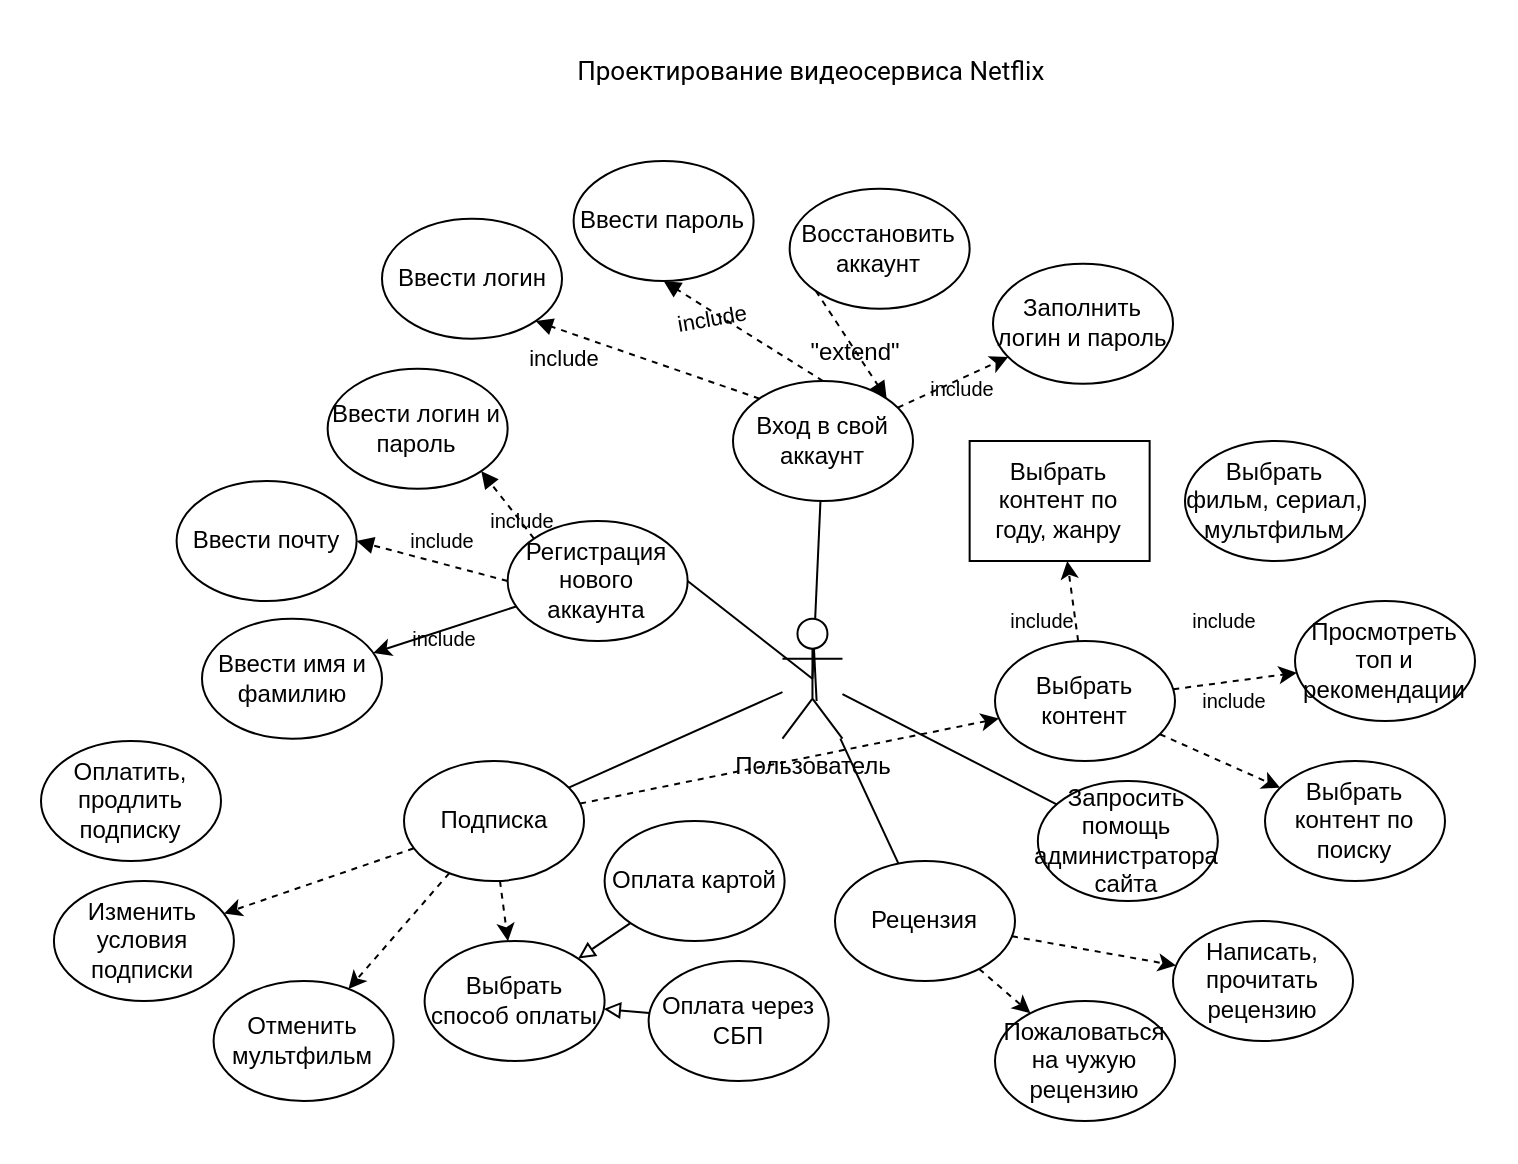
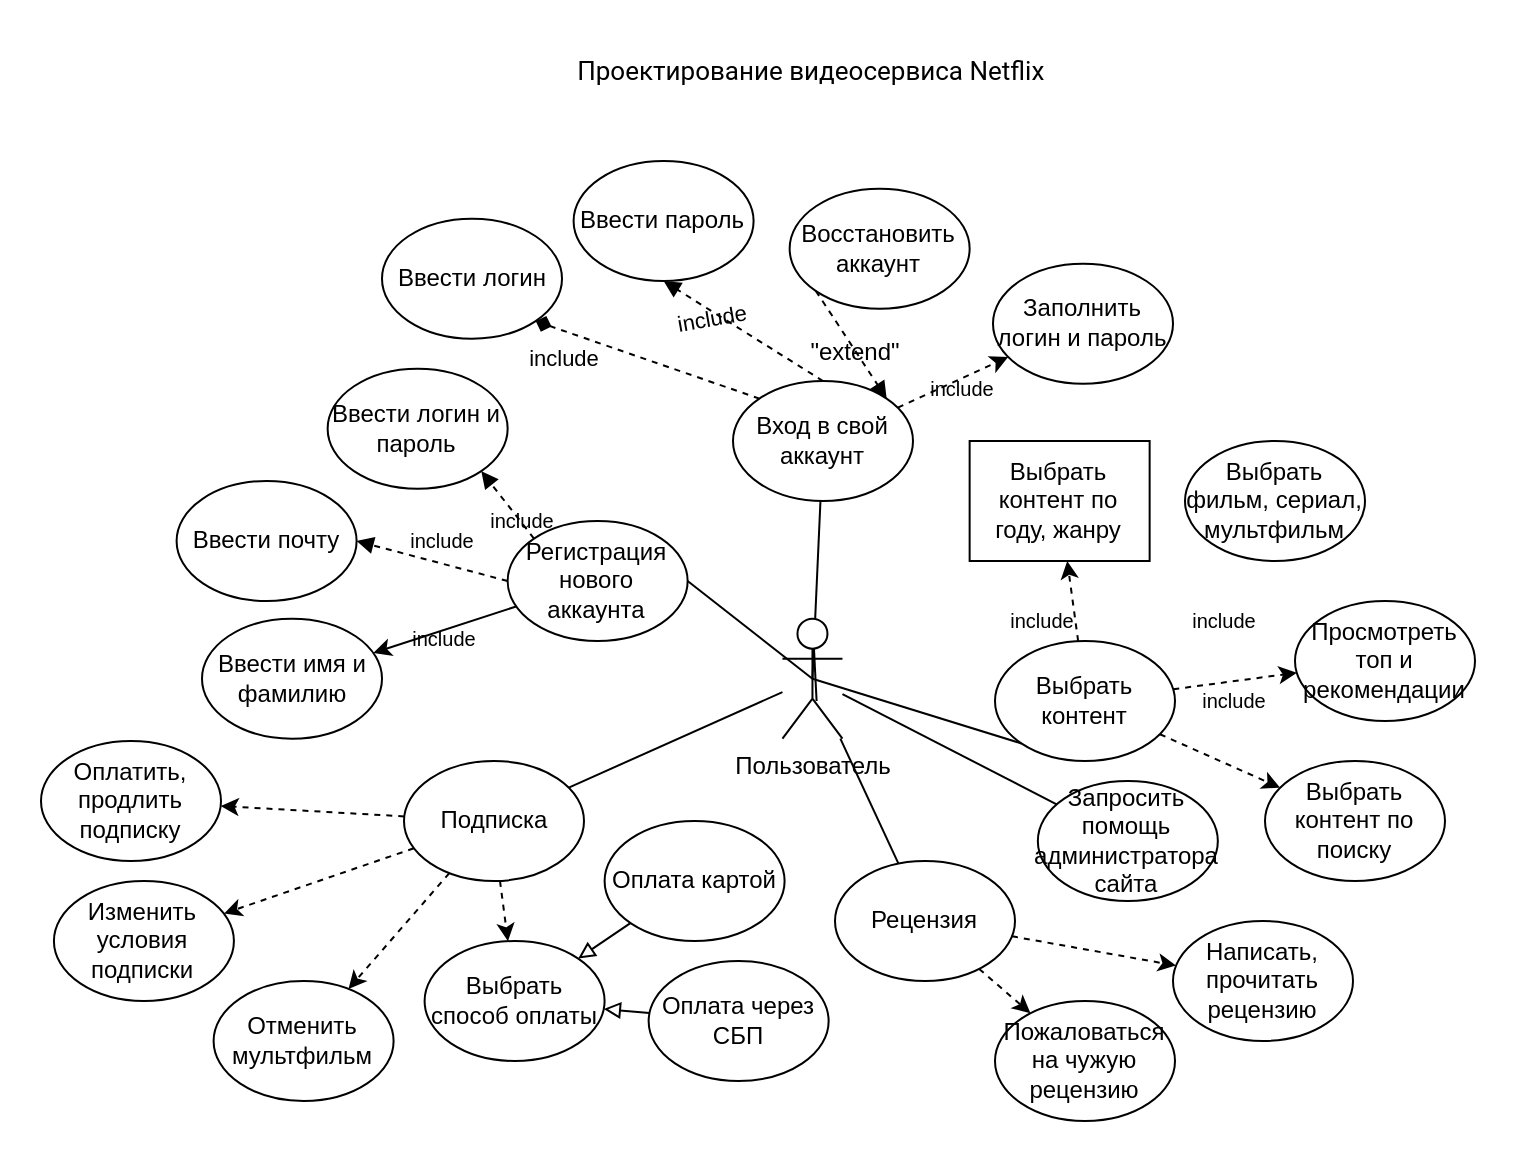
edge "Вход в свой аккаунт" -> "Ввести логин": arrowhead block -> diamond
edge "Пользователь" -- "Выбрать контент": added
edge "Подписка" -> "Выбрать контент": now "Подписка" -> "Оплатить, продлить подписку"
